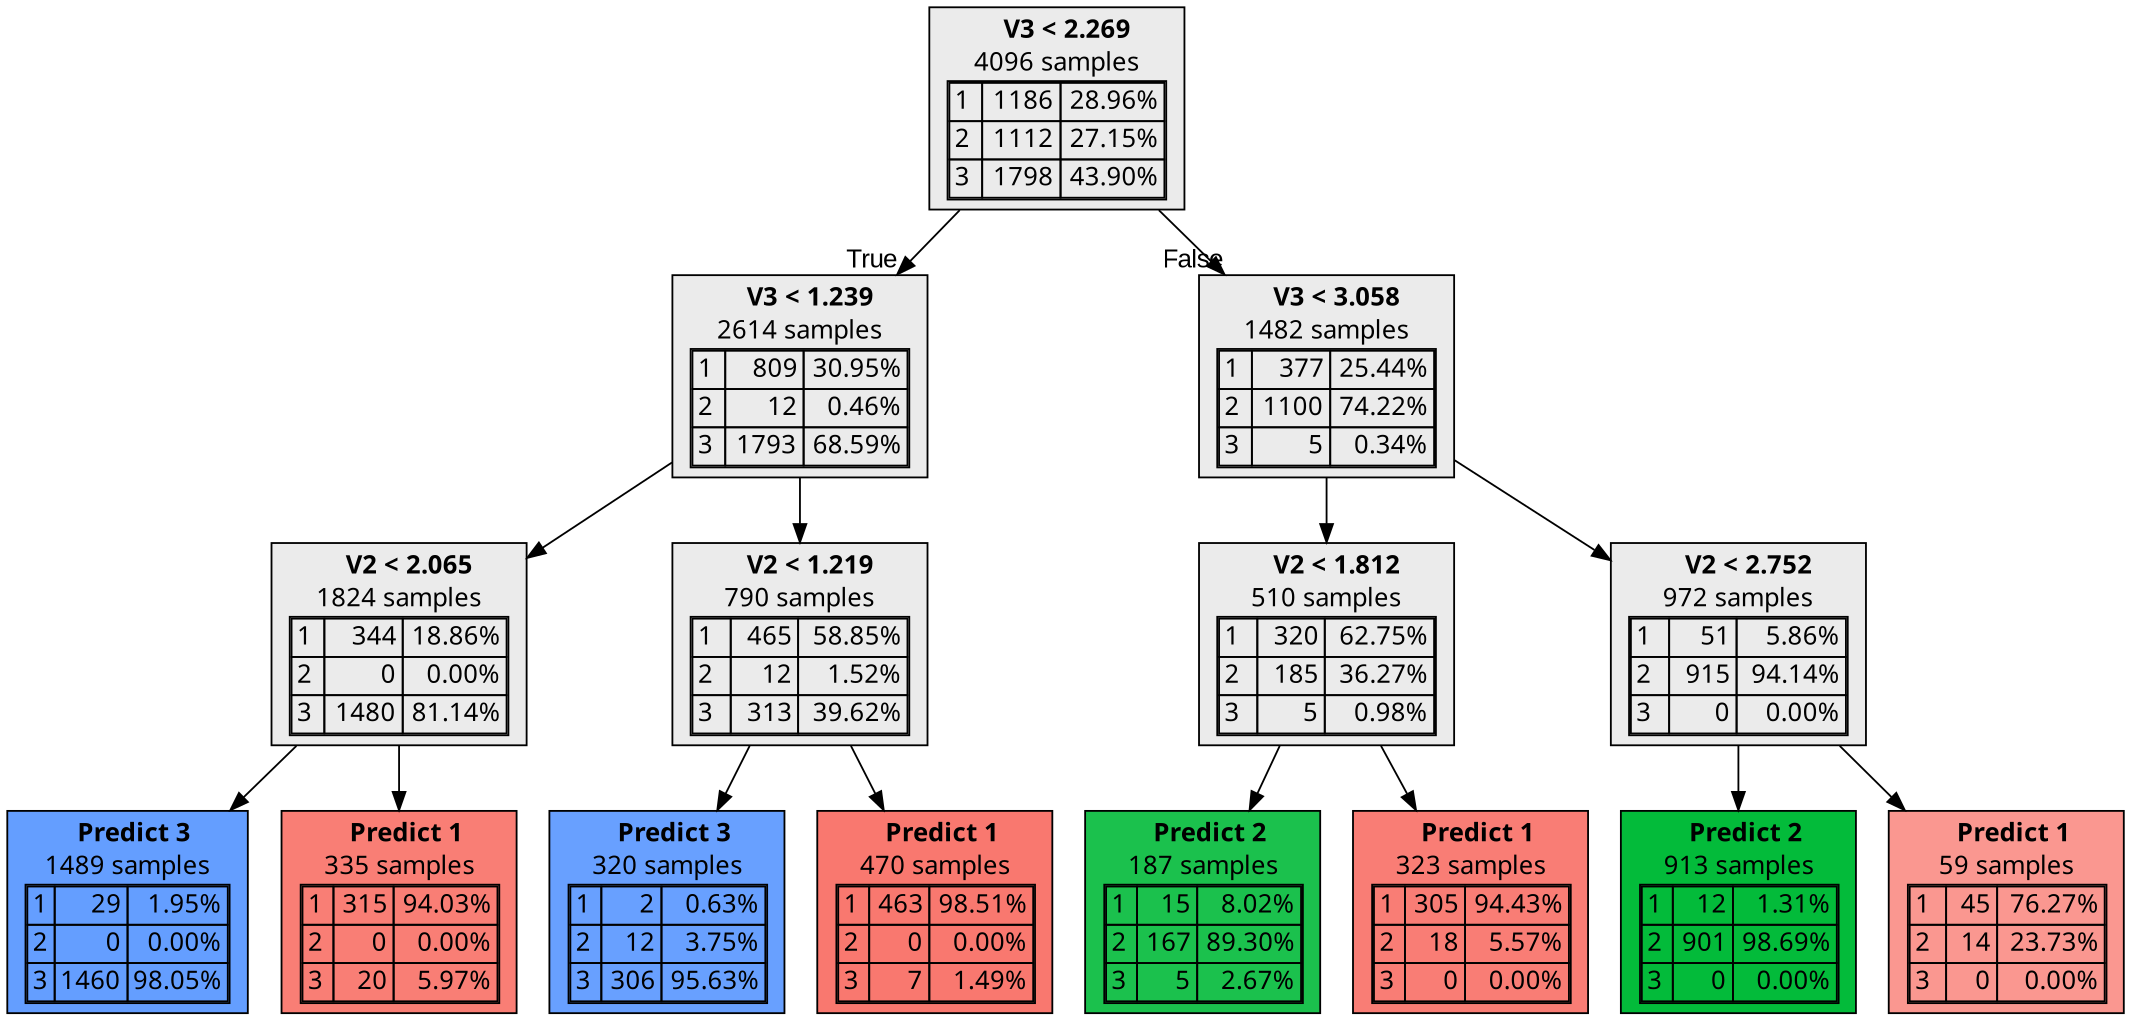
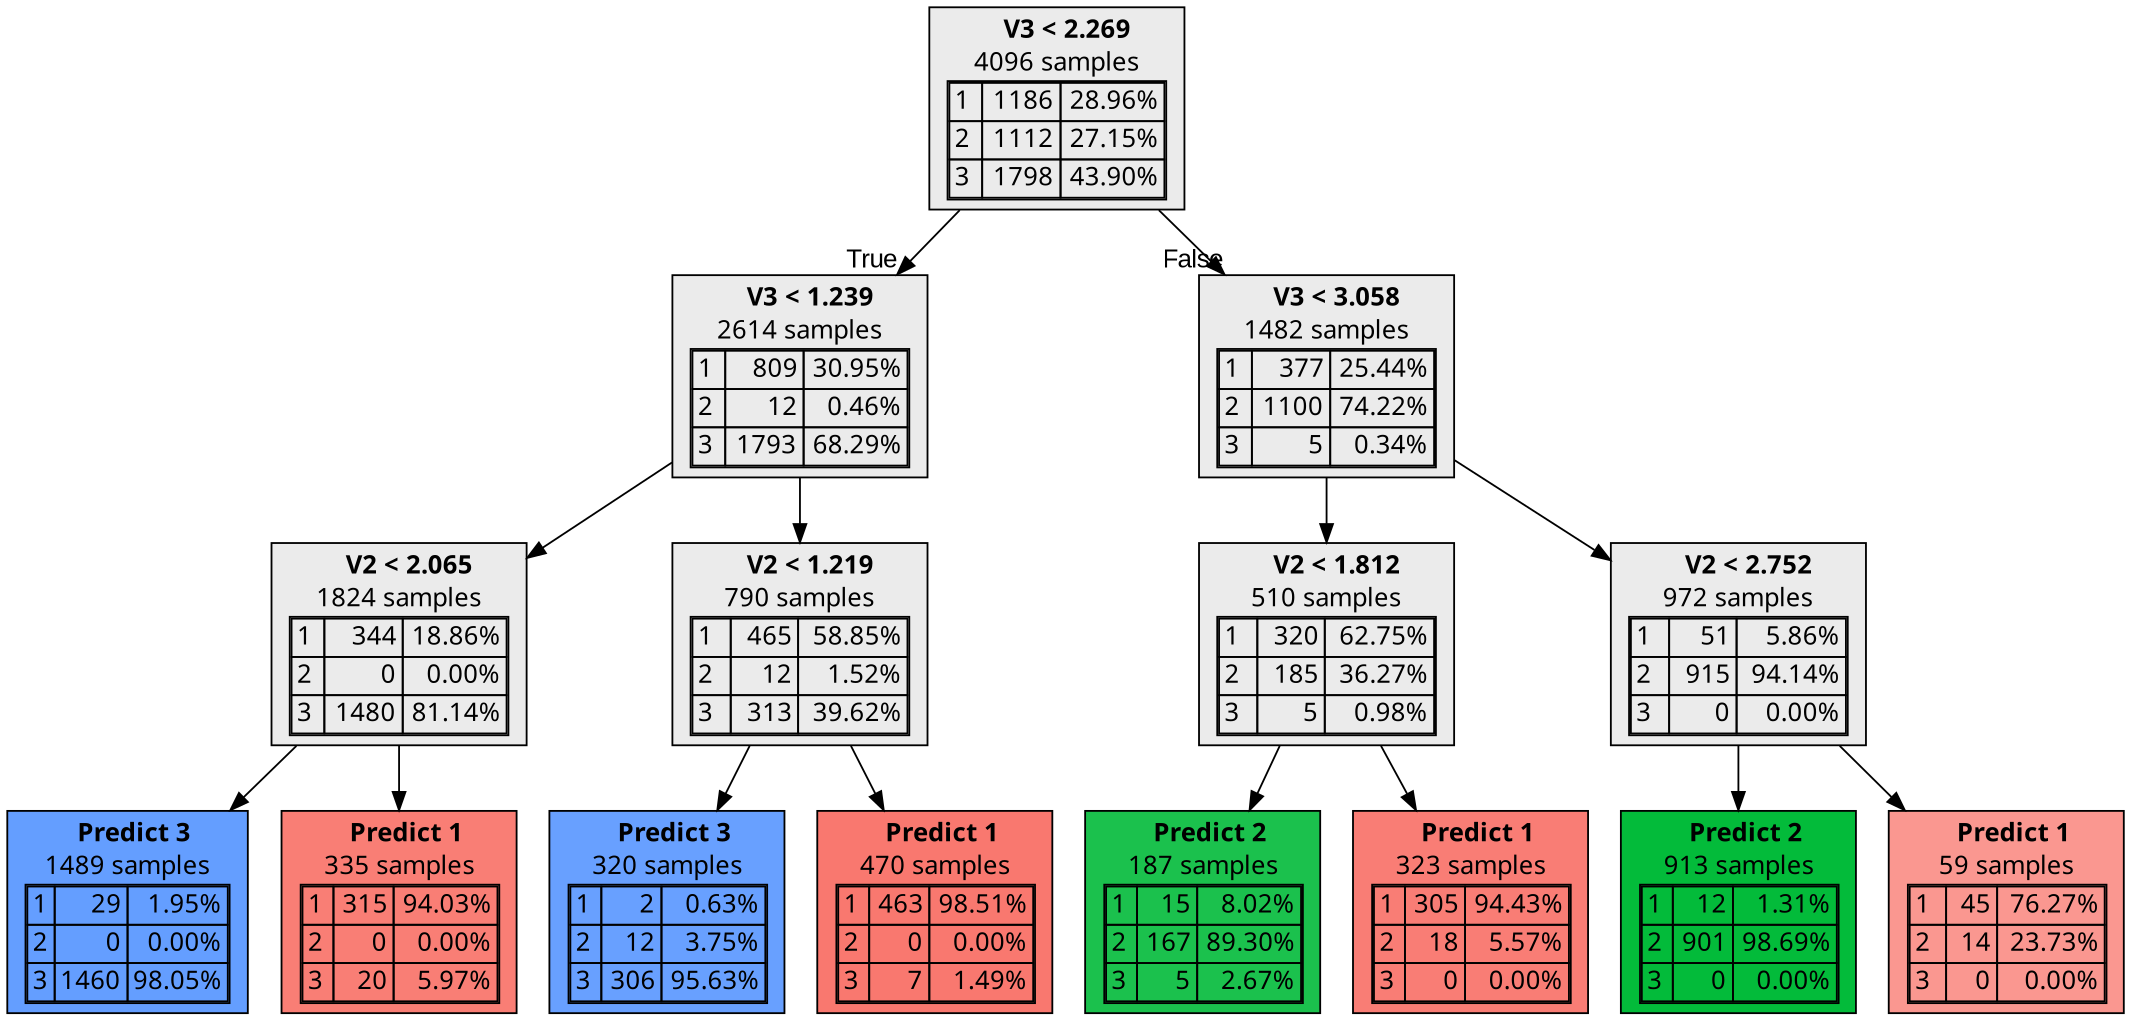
node "V3 < 1.239": text "68.59%" -> "68.29%"
